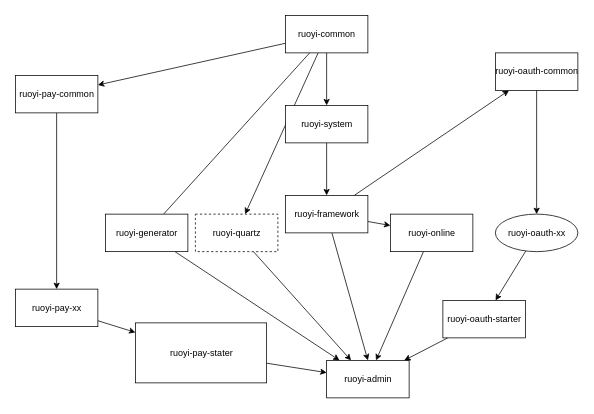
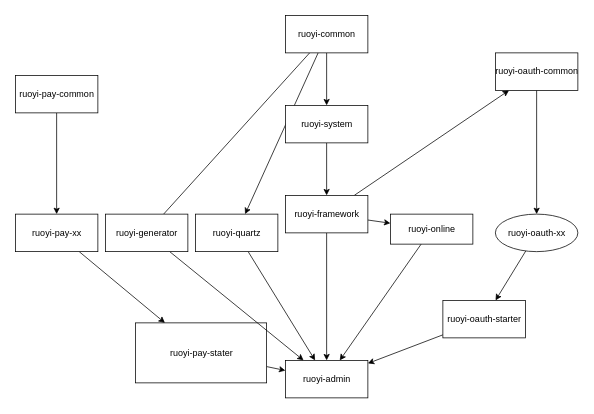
edge "ruoyi-common" -> "ruoyi-pay-common": removed
node "ruoyi-quartz": style dashed -> solid
node "ruoyi-online": size 83x38 -> 83x30
node "ruoyi-pay-xx": moved (57, 308) -> (57, 233)
node "ruoyi-admin": moved (368, 379) -> (327, 379)
